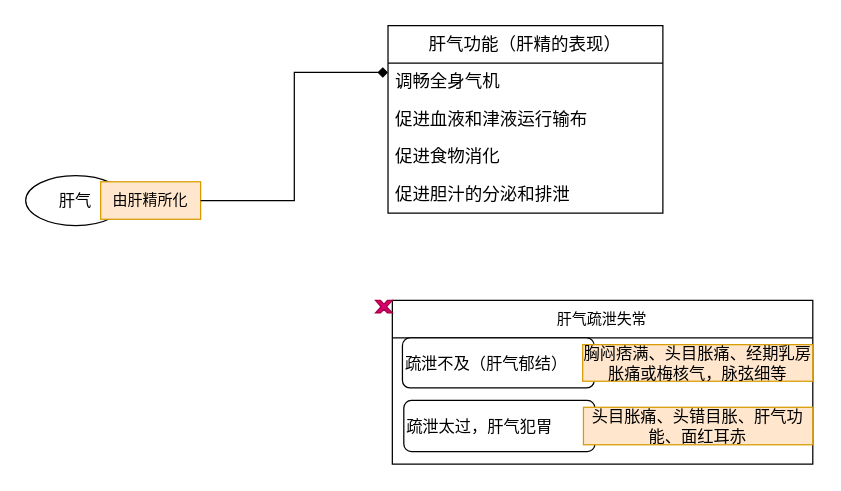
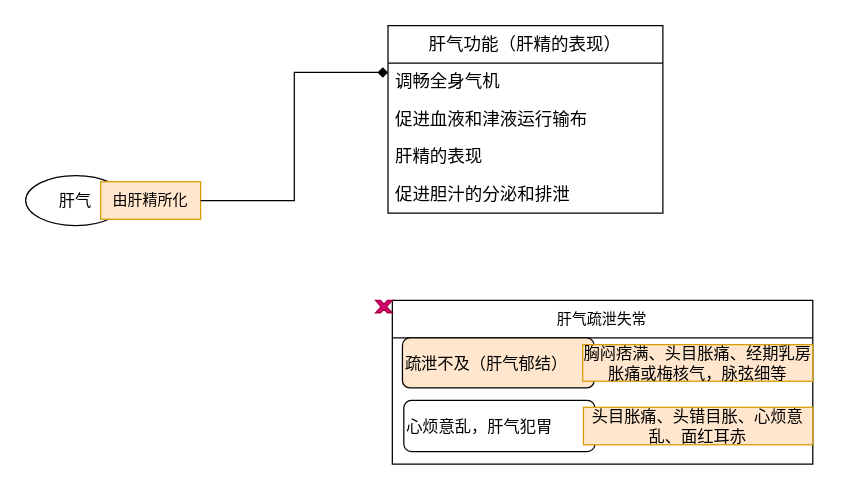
node "促进食物消化": label "促进食物消化" -> "肝精的表现"
node "疏泄不及（肝气郁结）": fillcolor #ffffff -> #ffe6cc
node "疏泄太过，肝气犯胃": label "疏泄太过，肝气犯胃" -> "心烦意乱，肝气犯胃"
node "头目胀痛、头错目胀、肝气功能、面红耳赤": label "头目胀痛、头错目胀、肝气功能、面红耳赤" -> "头目胀痛、头错目胀、心烦意乱、面红耳赤"
